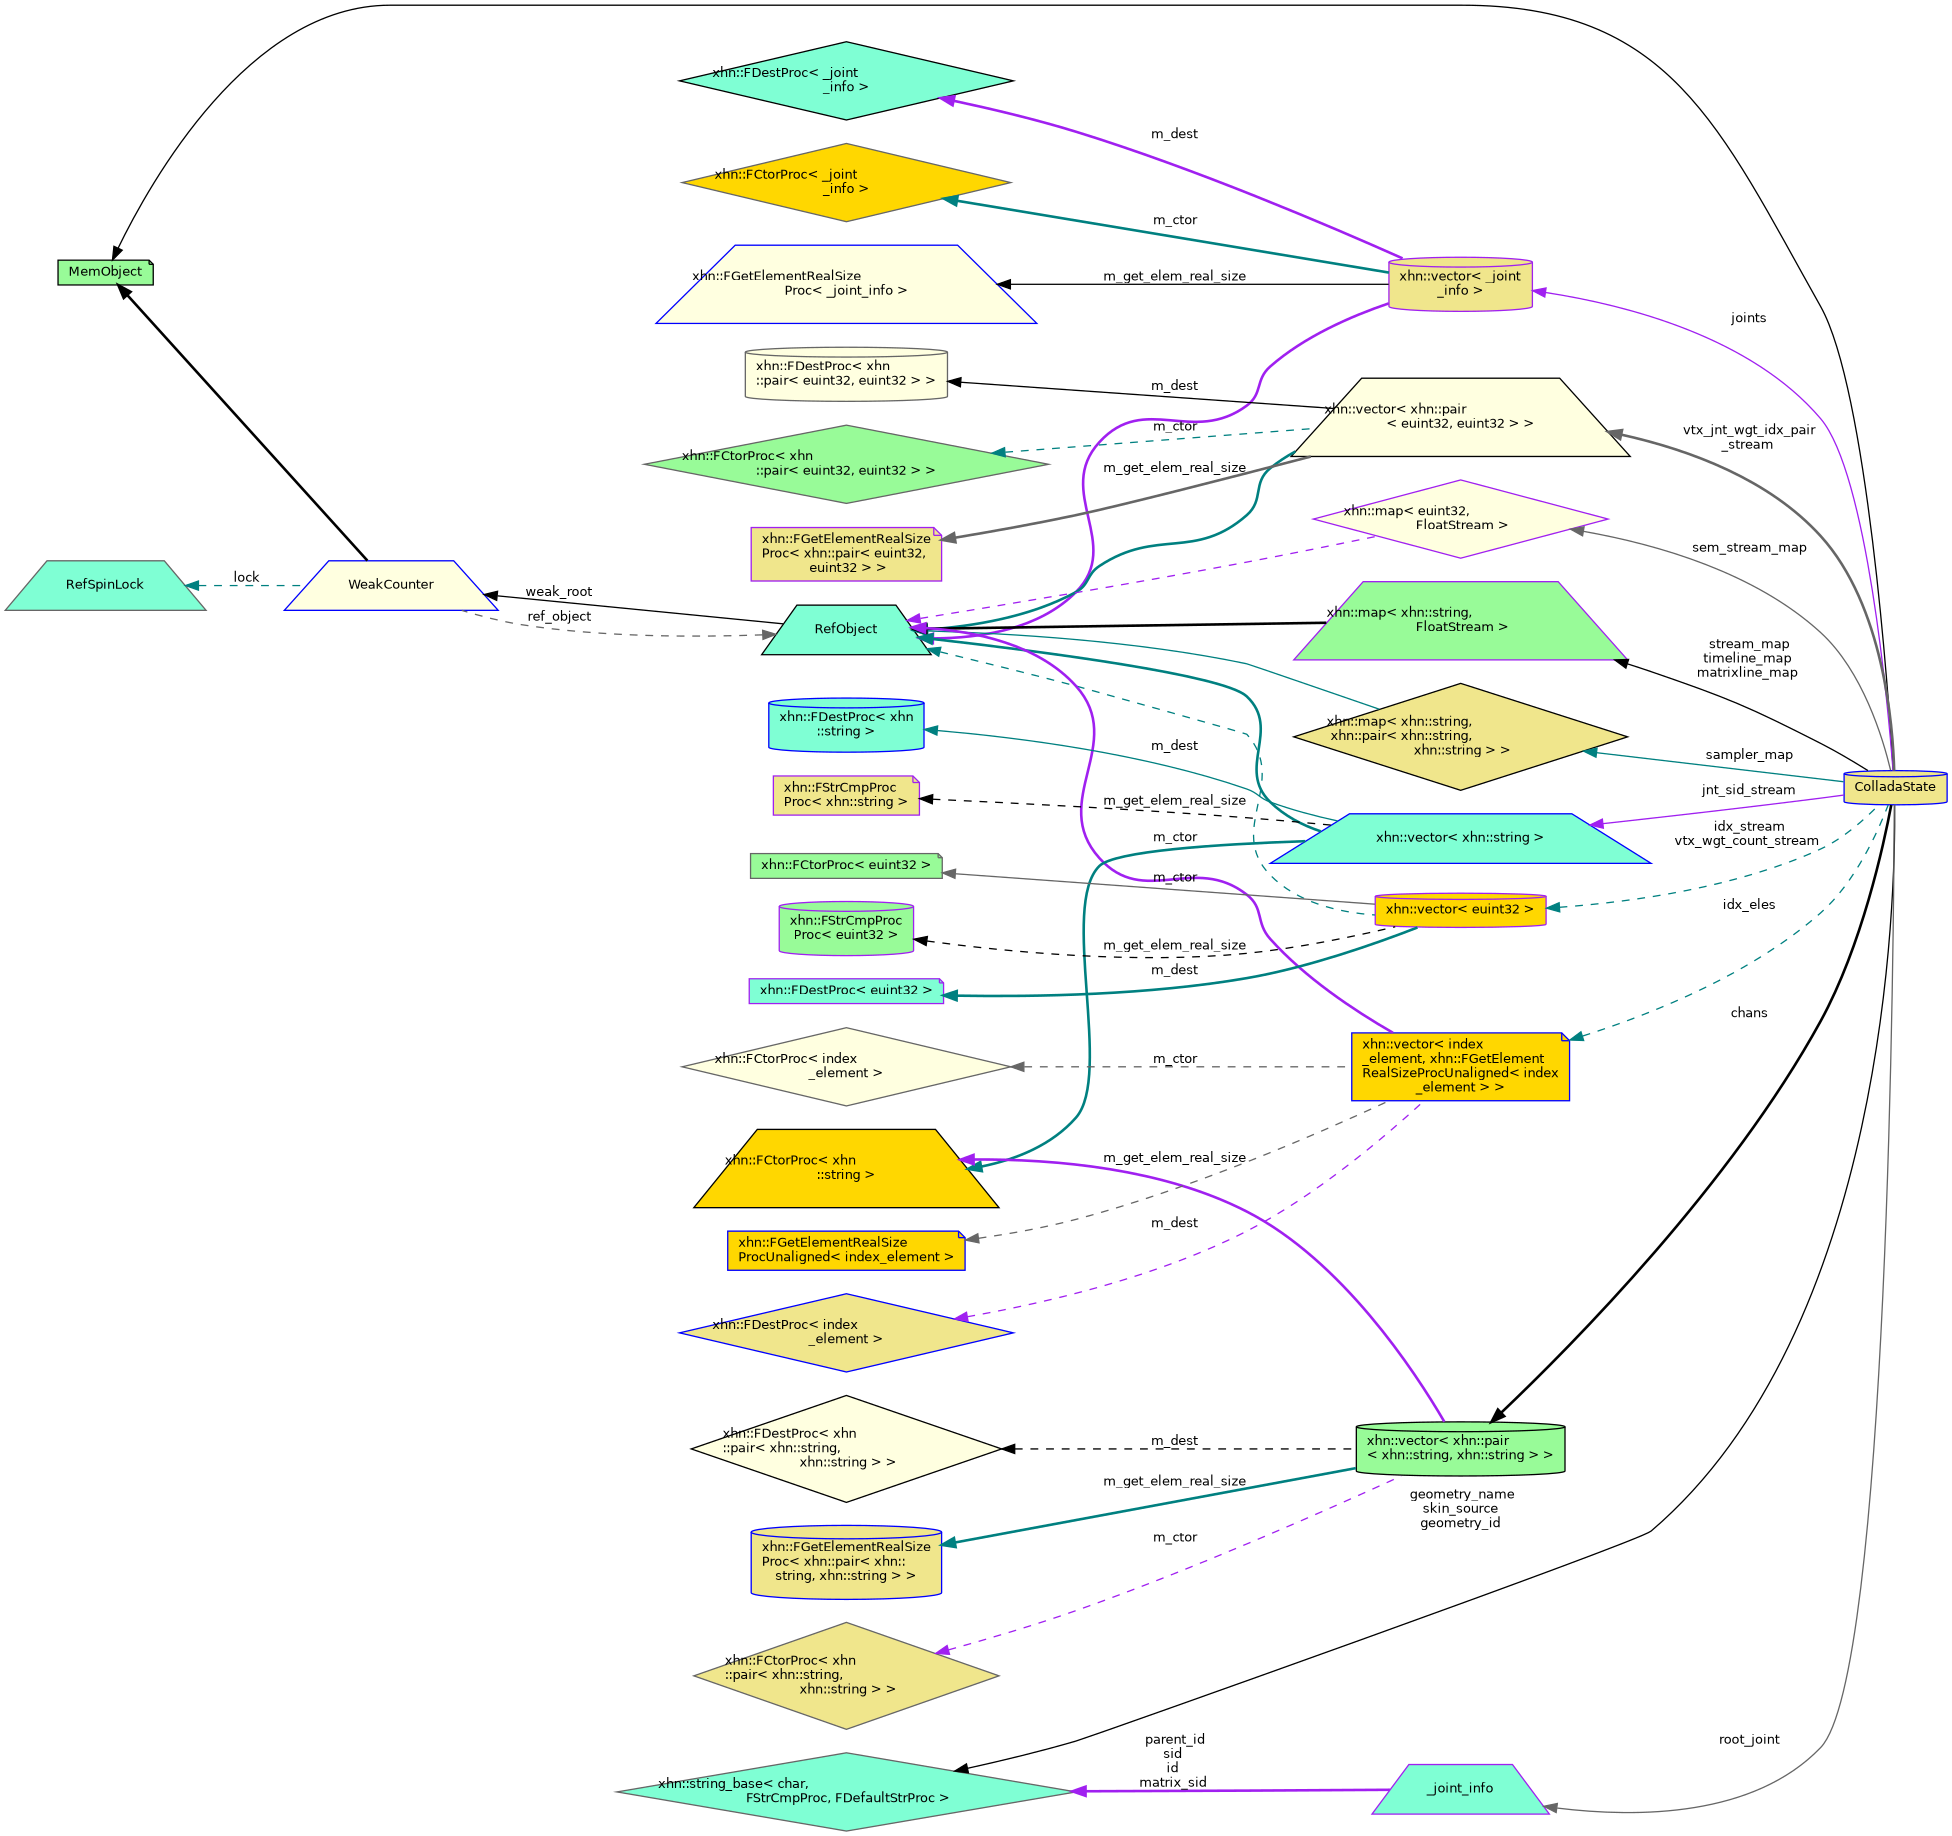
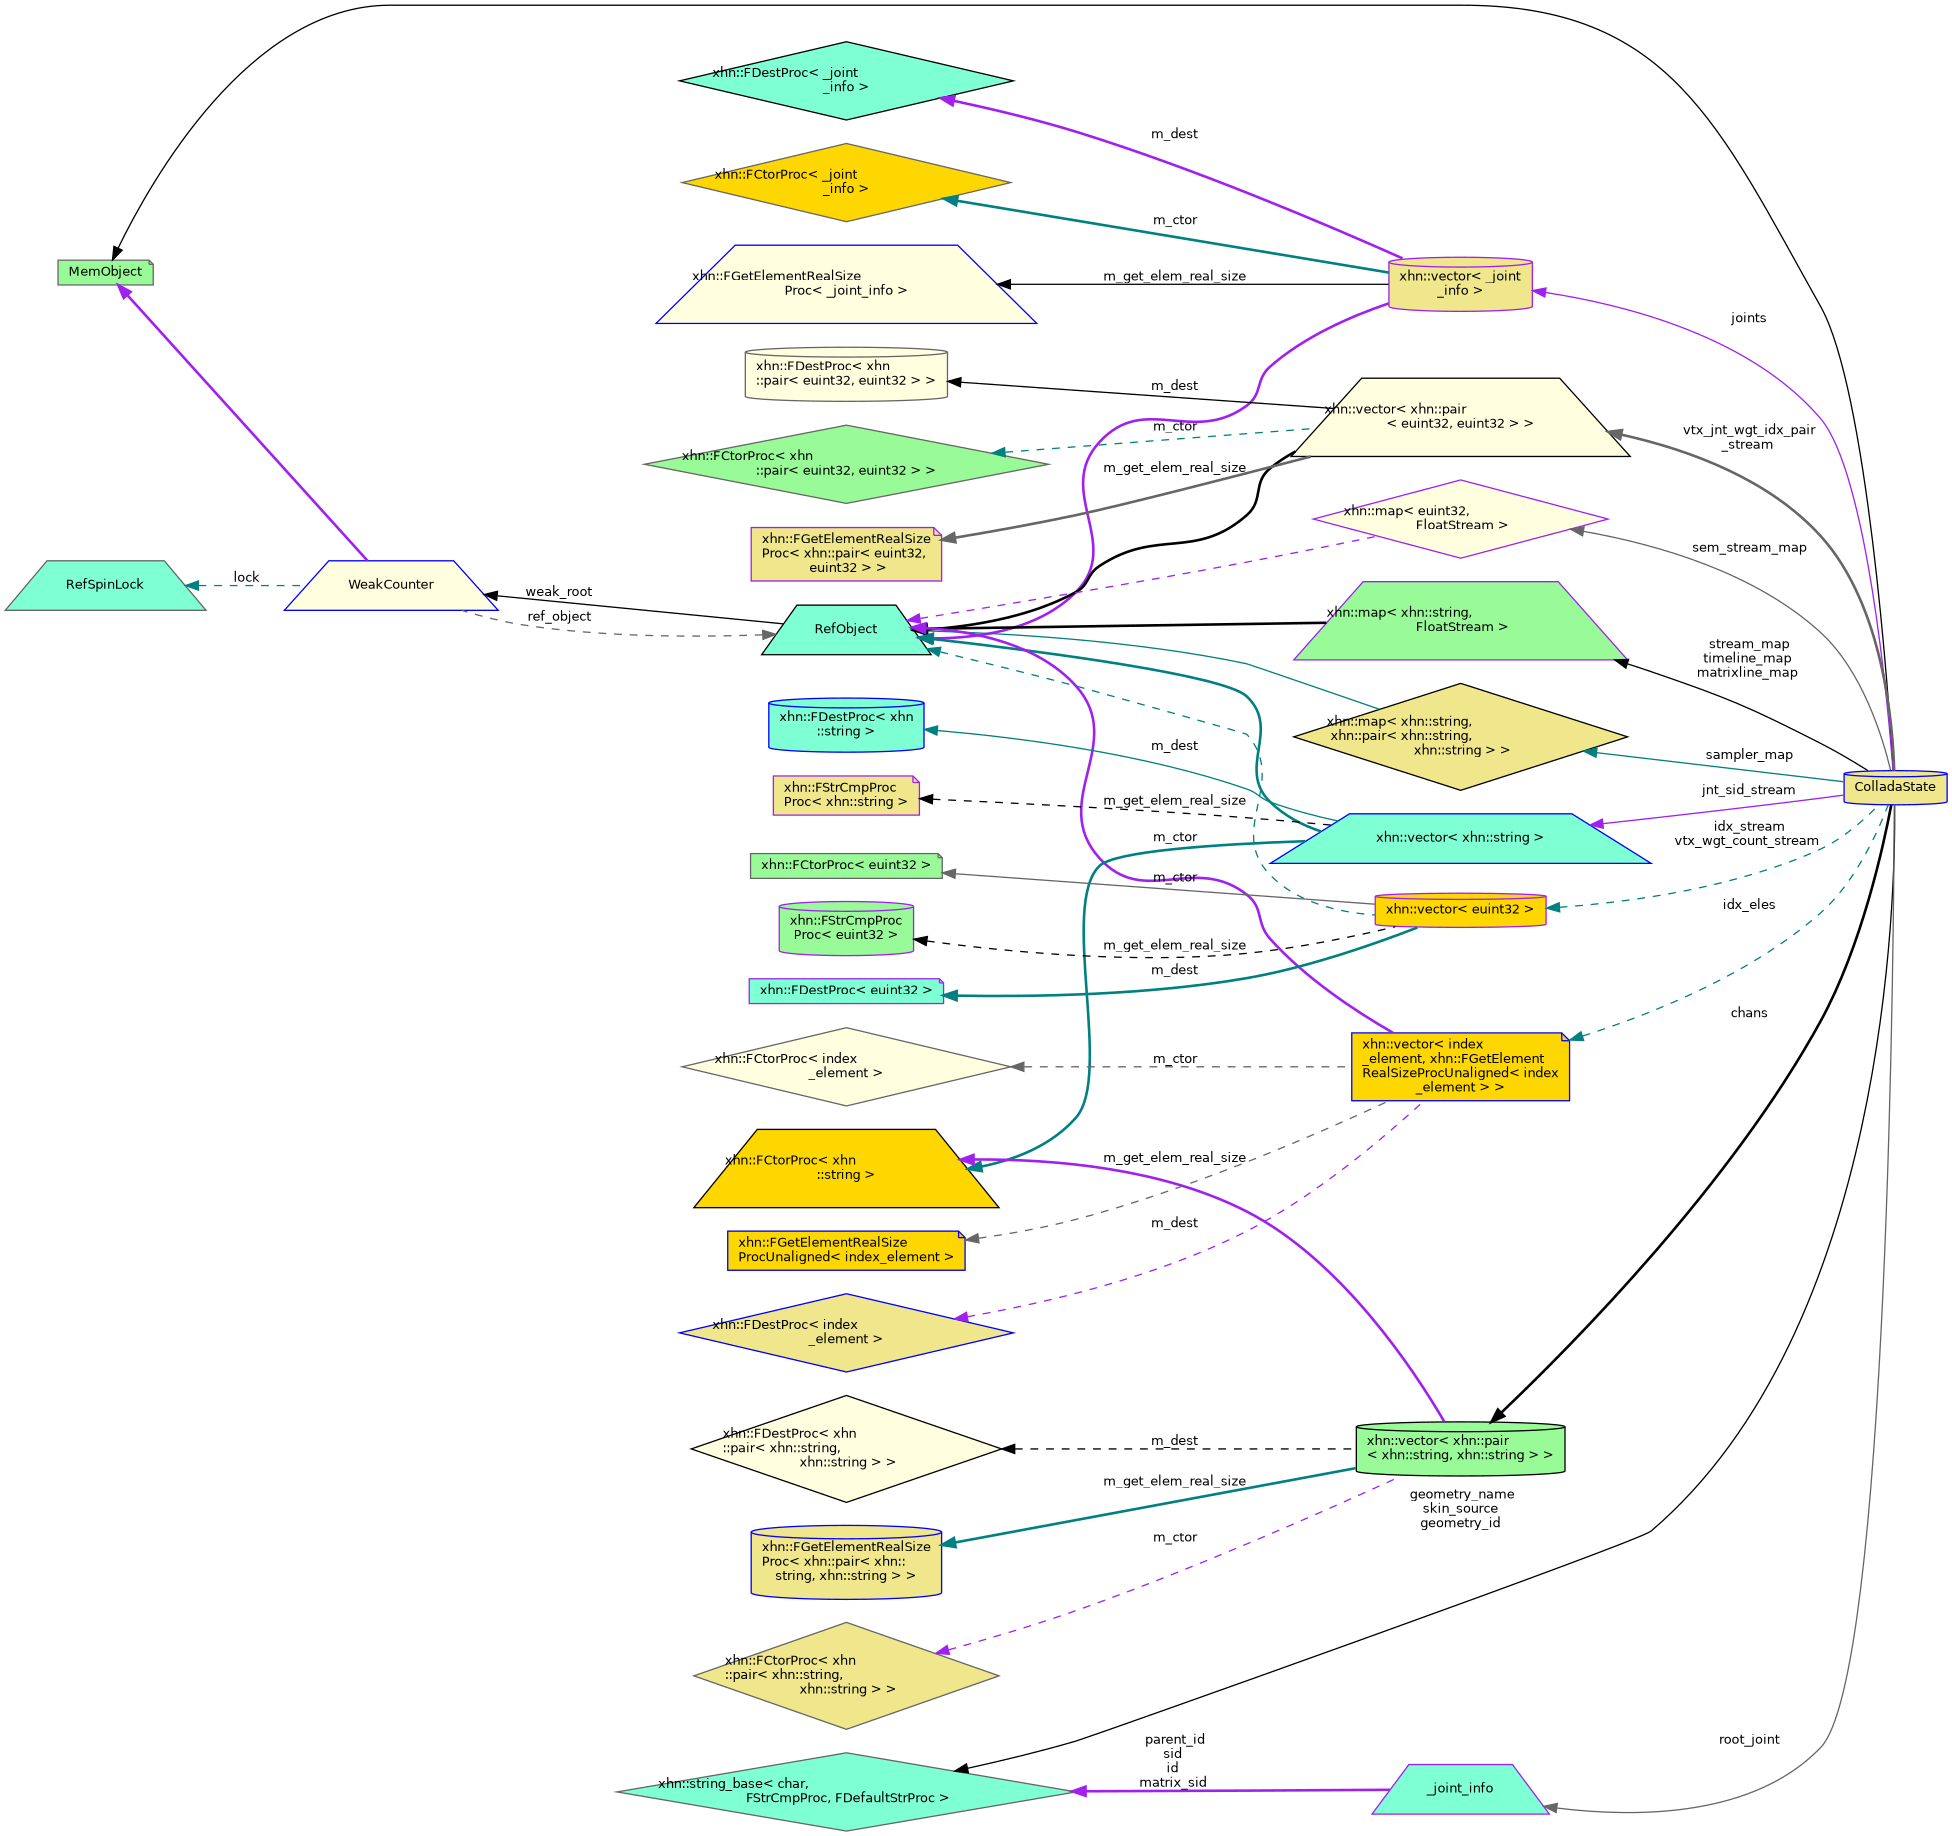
node "MemObject": color black -> gray40
edge "WeakCounter" -> "MemObject": color black -> purple
edge "xhn::vector< xhn::pair < euint32, euint32 > >" -> "RefObject": color teal -> black
